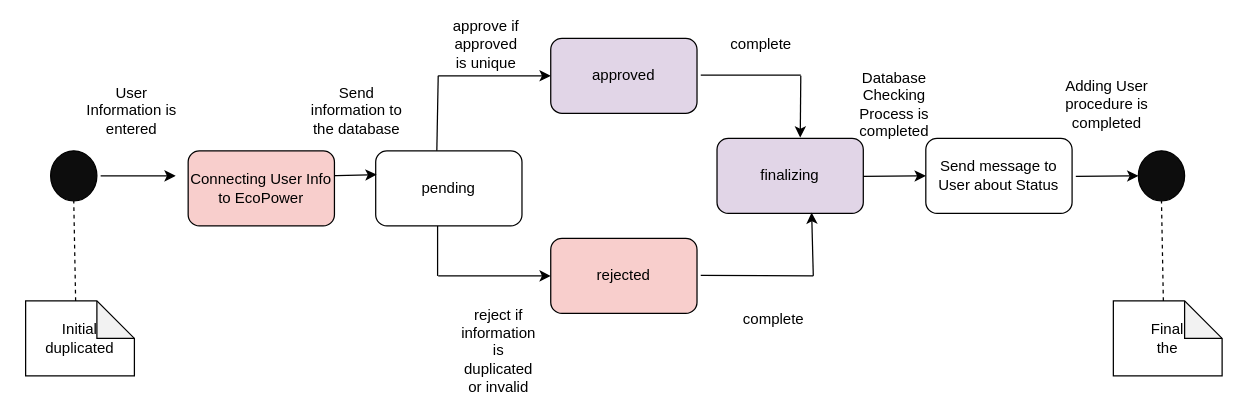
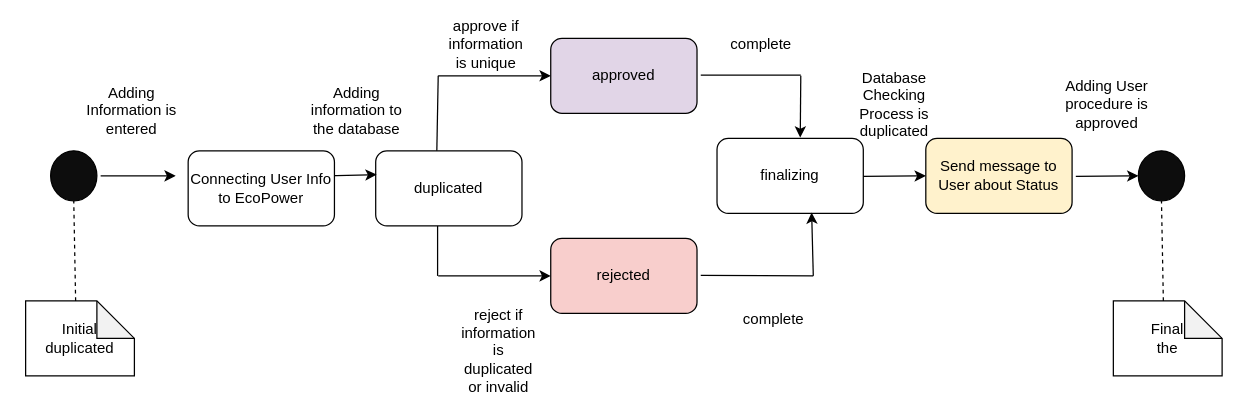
node "approve if approved is unique": label "approve if approved is unique" -> "approve if information is unique"
node "Database Checking Process is completed": label "Database Checking Process is completed" -> "Database Checking Process is duplicated"
node "Adding User procedure is completed": label "Adding User procedure is completed" -> "Adding User procedure is approved"
node "User Information is entered": label "User Information is entered" -> "Adding Information is entered"
node "Send information to the database": label "Send information to the database" -> "Adding information to the database"
node "finalizing": fillcolor #e1d5e7 -> #ffffff
node "Send message to User about Status": fillcolor #ffffff -> #fff2cc
node "Connecting User Info to EcoPower": fillcolor #f8cecc -> #ffffff
node "pending": label "pending" -> "duplicated"
